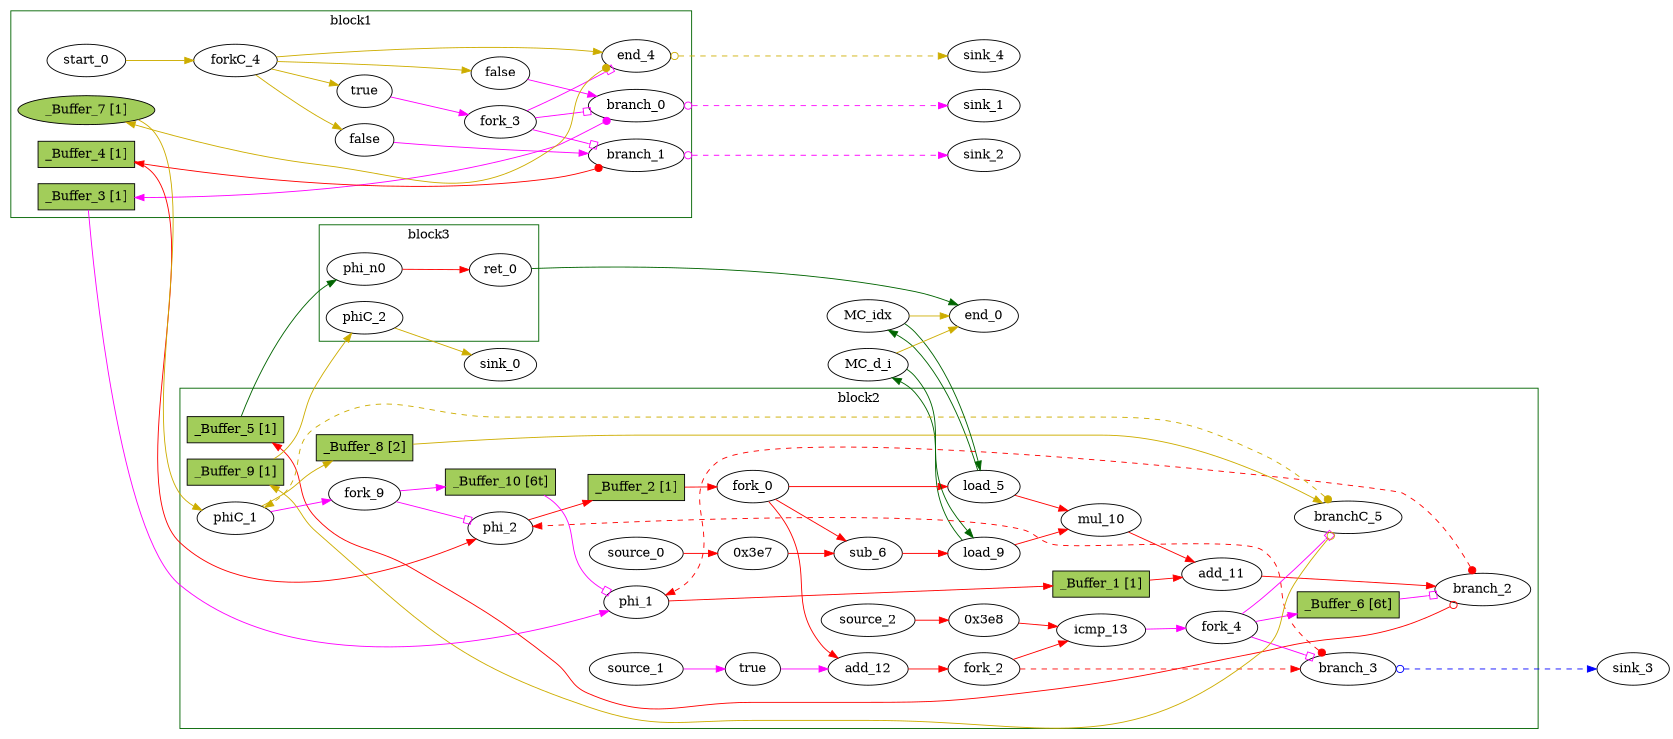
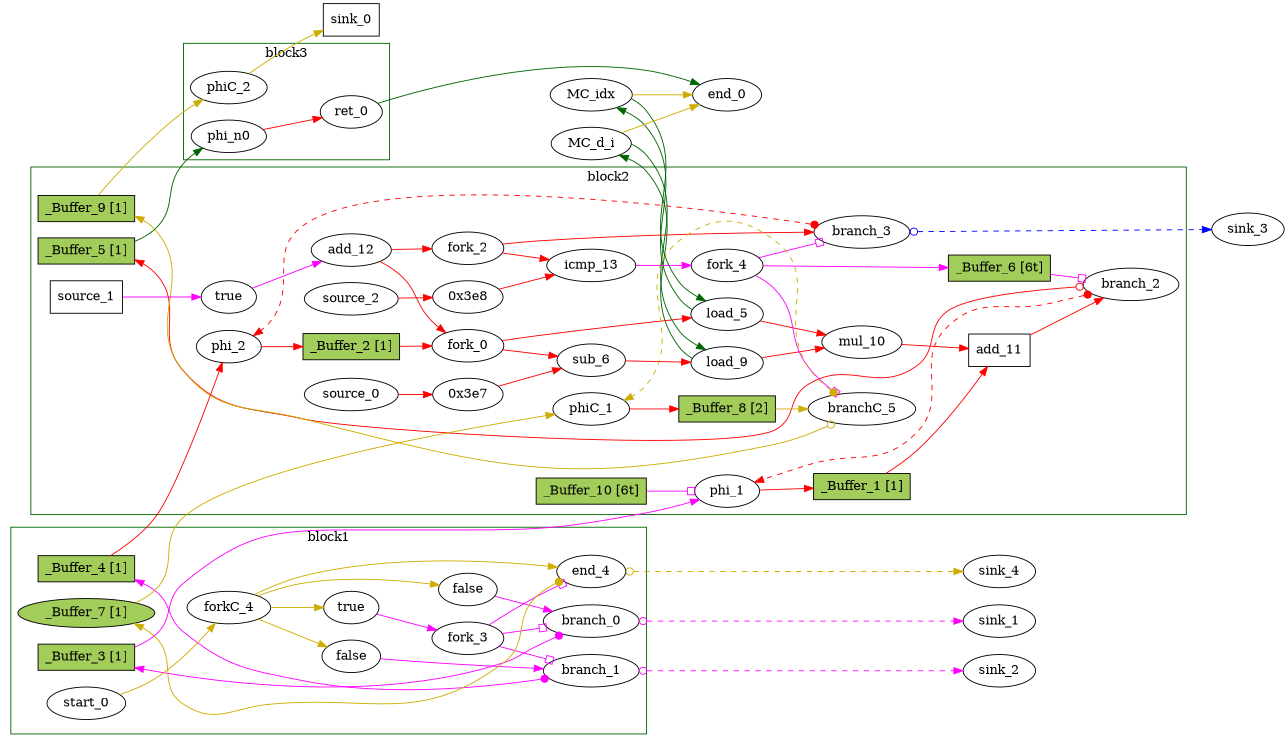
edge "_Buffer_4 [1]" -- "branch_1": color red -> magenta
node "sink_0": shape ellipse -> box
edge "phiC_1" -> "_Buffer_8 [2]": color gold3 -> red
node "fork_9": removed
node "add_11": shape ellipse -> box
edge "fork_0" -> "add_12": reversed
node "source_1": shape ellipse -> box
edge "fork_2" -> "branch_3": style dashed -> solid
